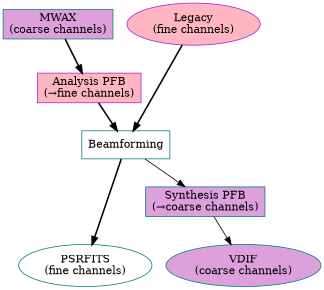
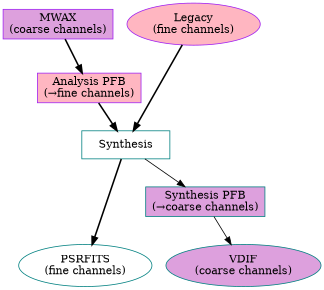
node "MWAX (coarse channels)": color teal -> purple
node "Beamforming": label "Beamforming" -> "Synthesis"
